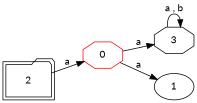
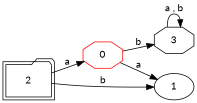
edge "0" -> "3": label "a" -> "b"
edge "2" -> "1": added, label "b"
